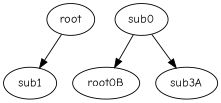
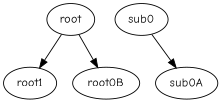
edge "sub0" -> "root0B": now "root" -> "root0B"
node "sub1": label "sub1" -> "root1"
node "sub3A": label "sub3A" -> "sub0A"
